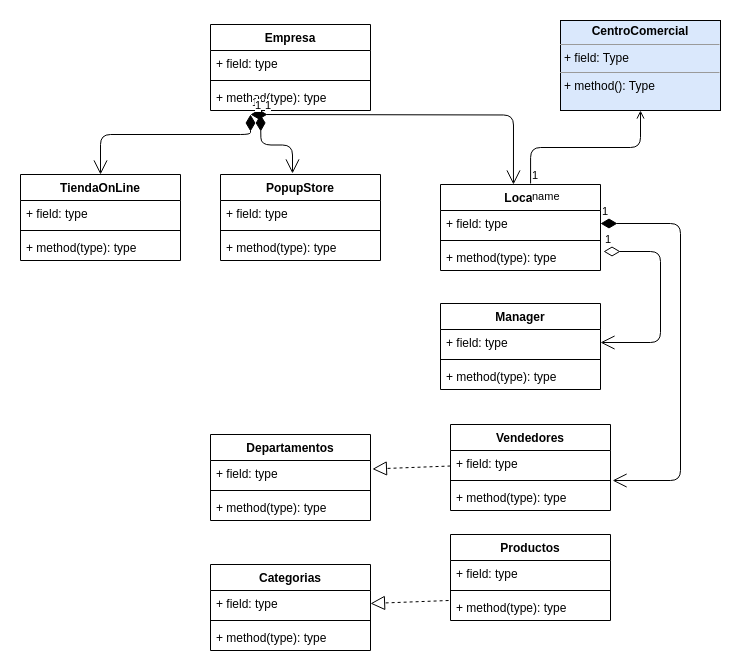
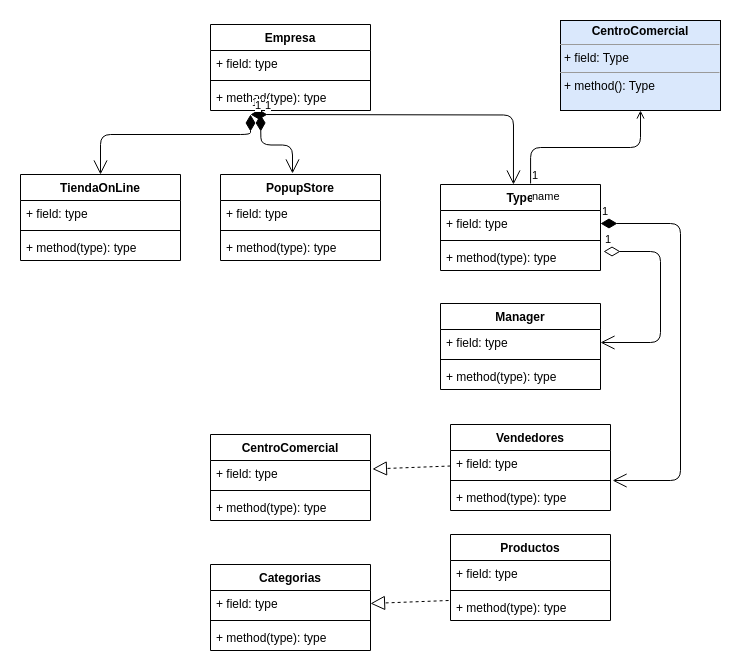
node "Local": label "Local" -> "Type"
node "Departamentos": label "Departamentos" -> "CentroComercial"
